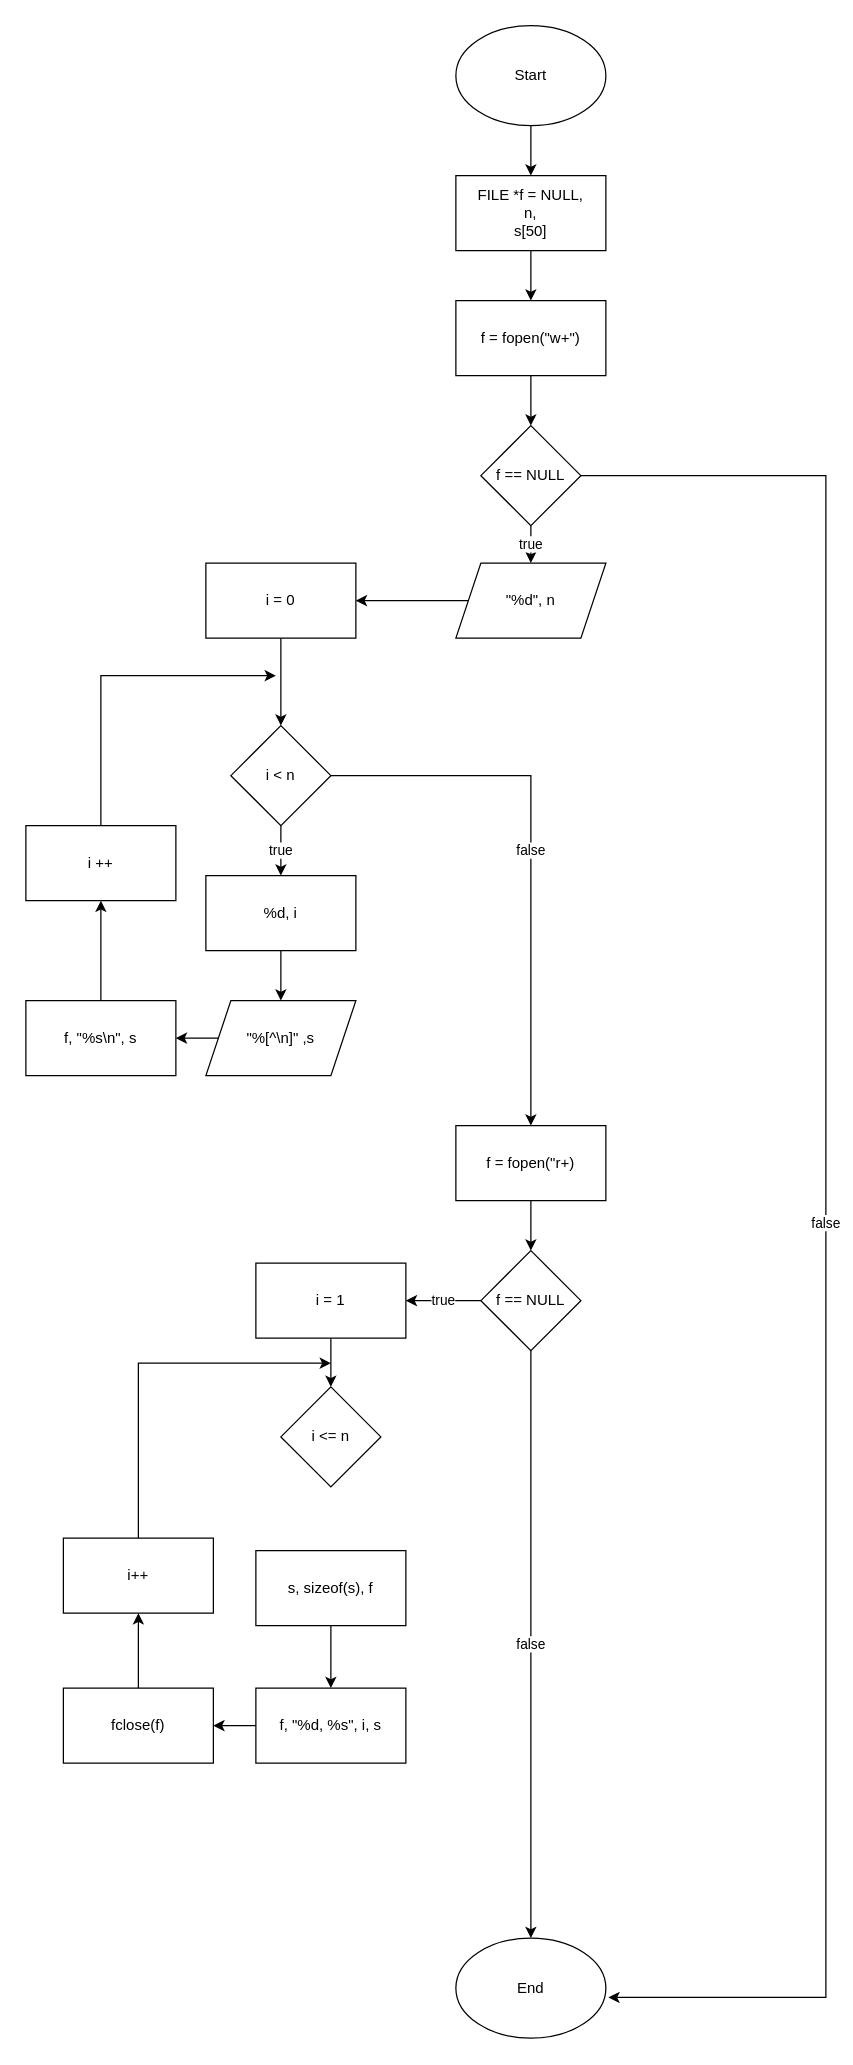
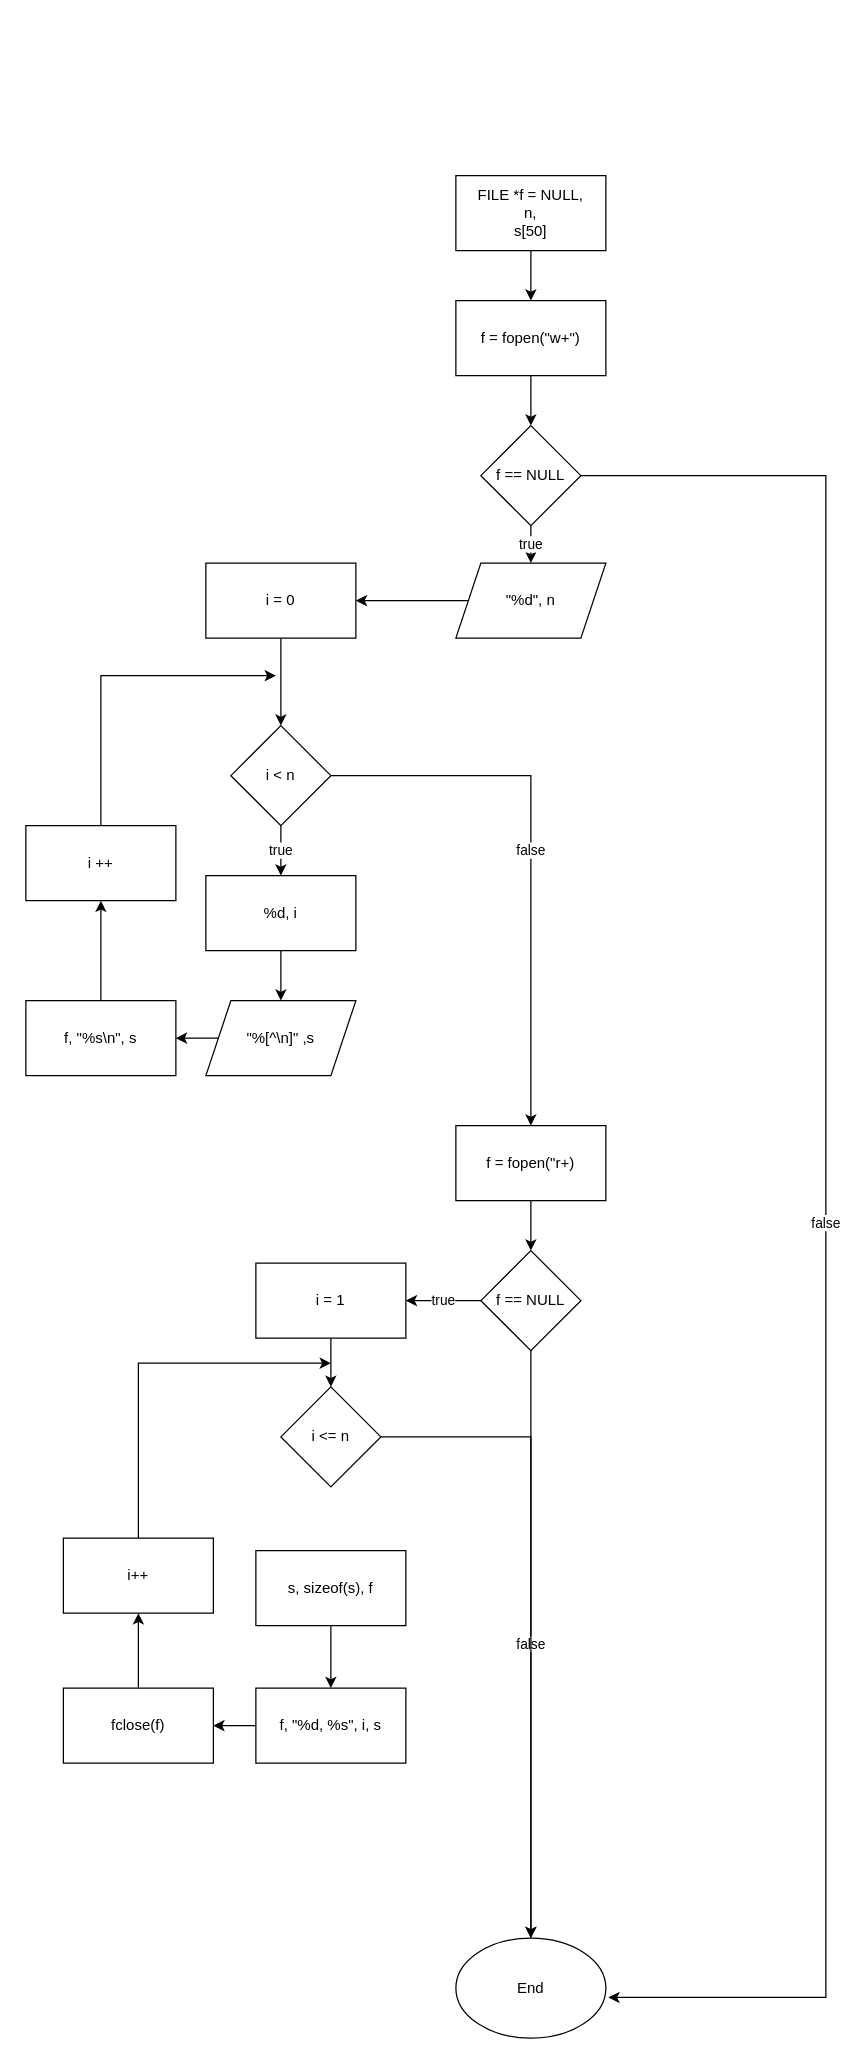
node "Start": removed
edge "Start" -> "FILE *f = NULL, n, s[50]": removed
edge "i <= n" -> "End": added
